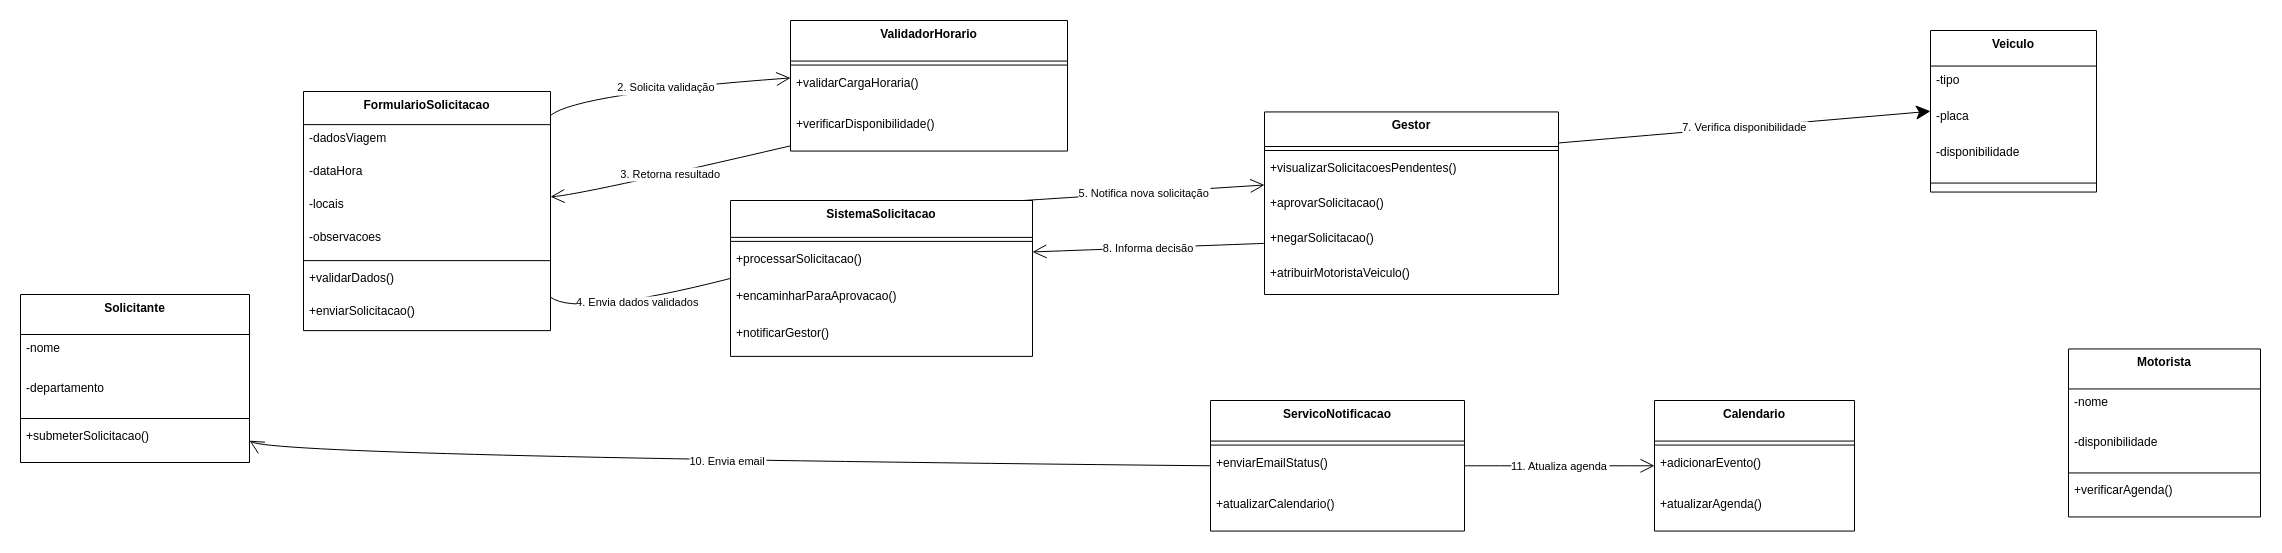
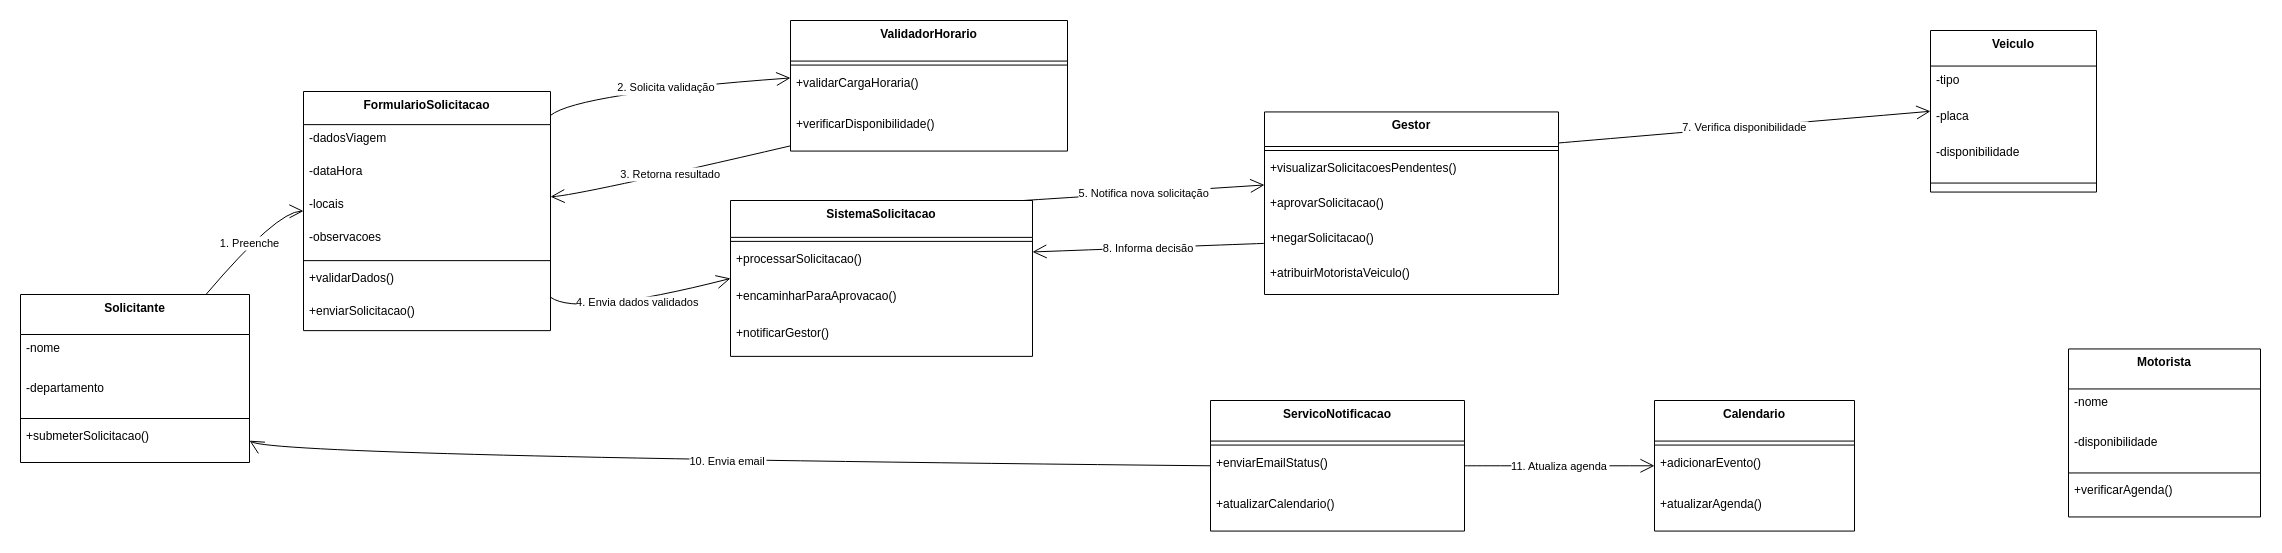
edge "Gestor" -> "Veiculo": arrowhead classic -> open
edge "Solicitante" -> "FormularioSolicitacao": added, label "1. Preenche"
edge "FormularioSolicitacao" -- "SistemaSolicitacao": arrowhead none -> open
